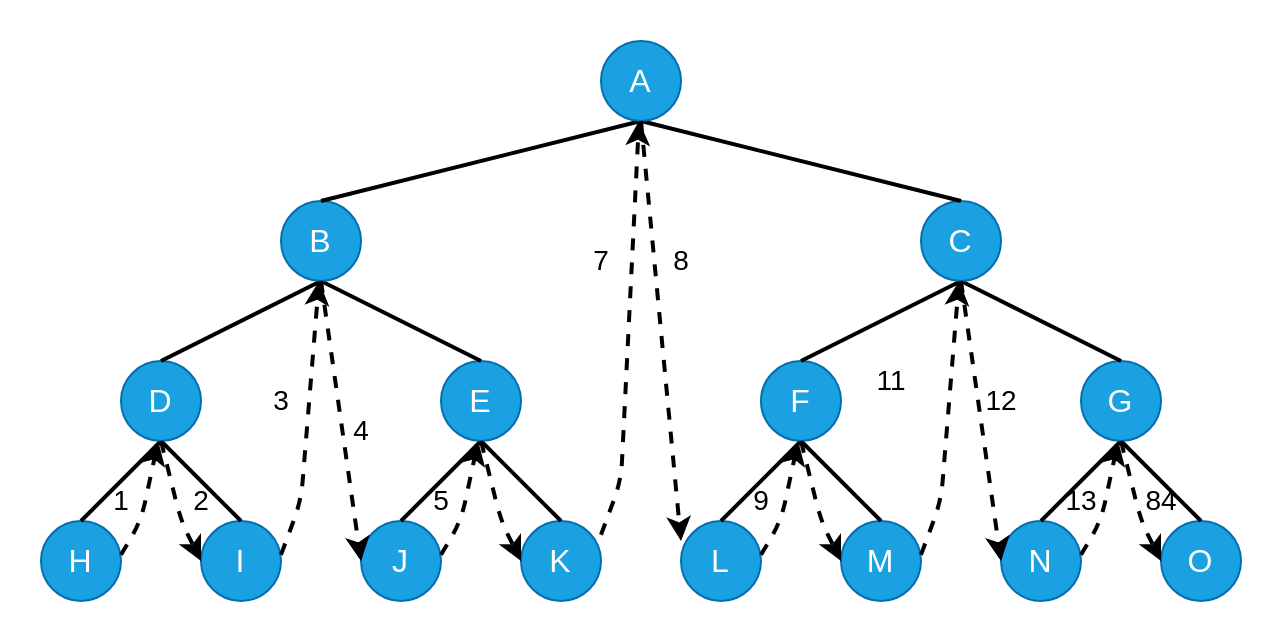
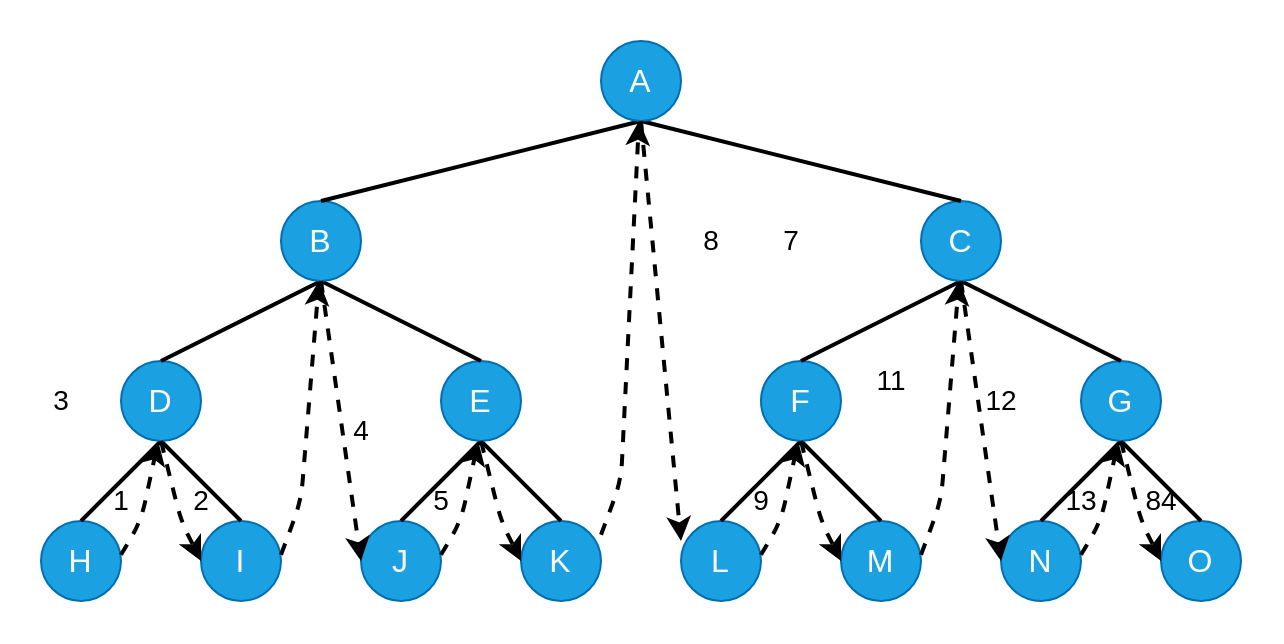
node "7": moved (601, 261) -> (791, 241)
node "8": moved (681, 261) -> (711, 241)
node "3": moved (281, 401) -> (61, 401)
